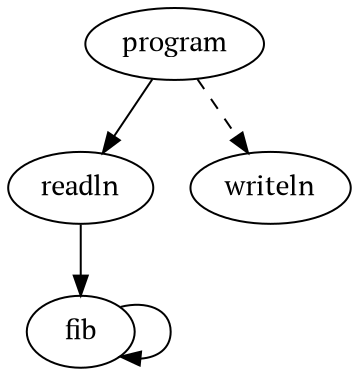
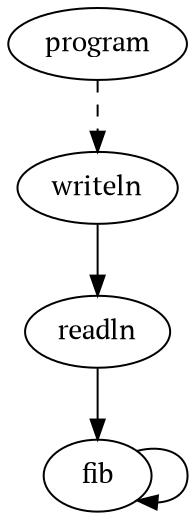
edge "program" -> "readln": now "writeln" -> "readln"
